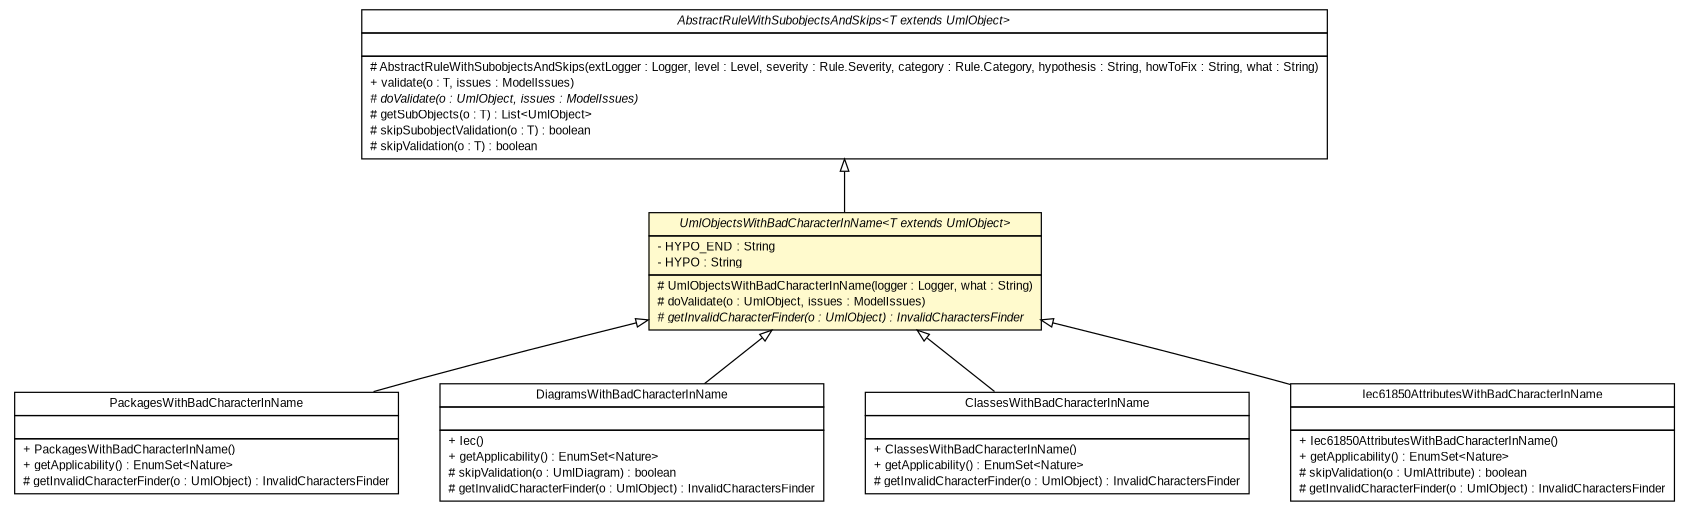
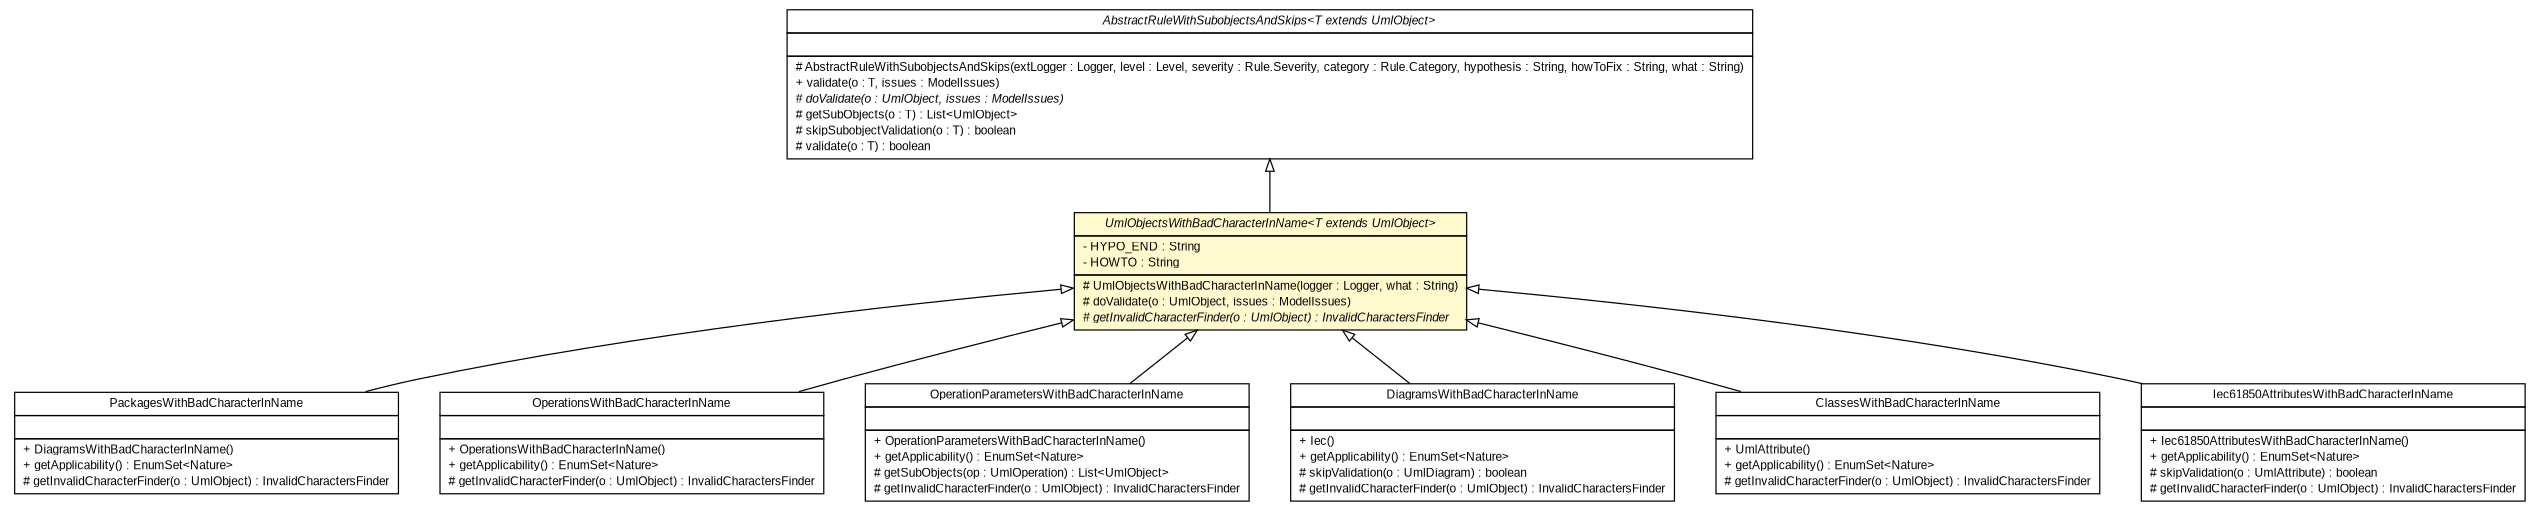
node "AbstractRuleWithSubobjectsAndSkips<T extends UmlObject>": text "# skipValidation(o : T) : boolean" -> "# validate(o : T) : boolean"
node "UmlObjectsWithBadCharacterInName<T extends UmlObject>": text "- HYPO : String" -> "- HOWTO : String"
node "OperationsWithBadCharacterInName": added
node "OperationParametersWithBadCharacterInName": added
node "PackagesWithBadCharacterInName": text "+ PackagesWithBadCharacterInName()" -> "+ DiagramsWithBadCharacterInName()"
node "ClassesWithBadCharacterInName": text "+ ClassesWithBadCharacterInName()" -> "+ UmlAttribute()"
